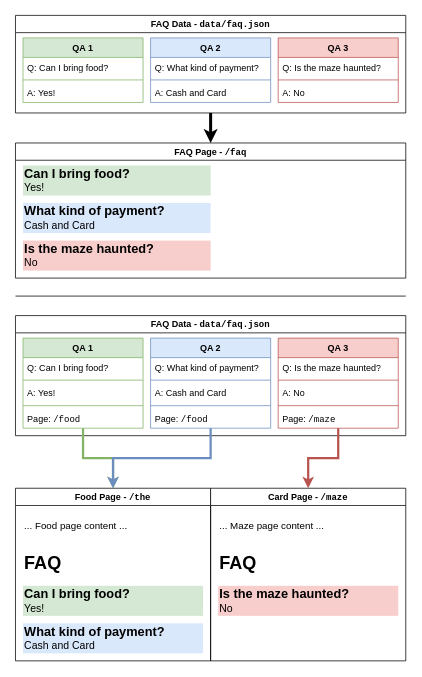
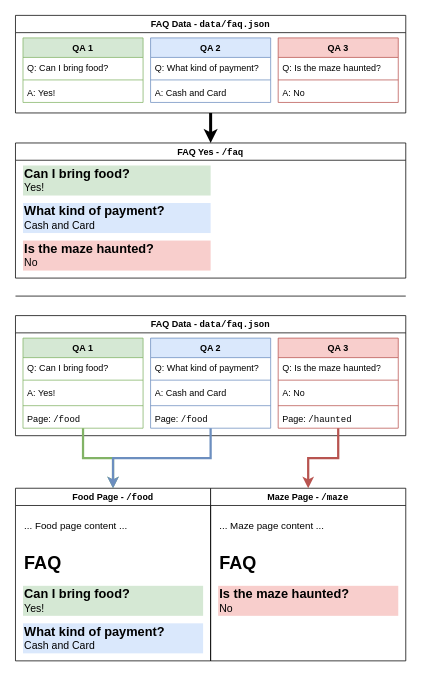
node "FAQ Page - /faq": label "FAQ Page - /faq" -> "FAQ Yes - /faq"
node "Page: /maze": label "Page: /maze" -> "Page: /haunted"
node "Food Page - /the": label "Food Page - /the" -> "Food Page - /food"
node "Card Page - /maze": label "Card Page - /maze" -> "Maze Page - /maze"
